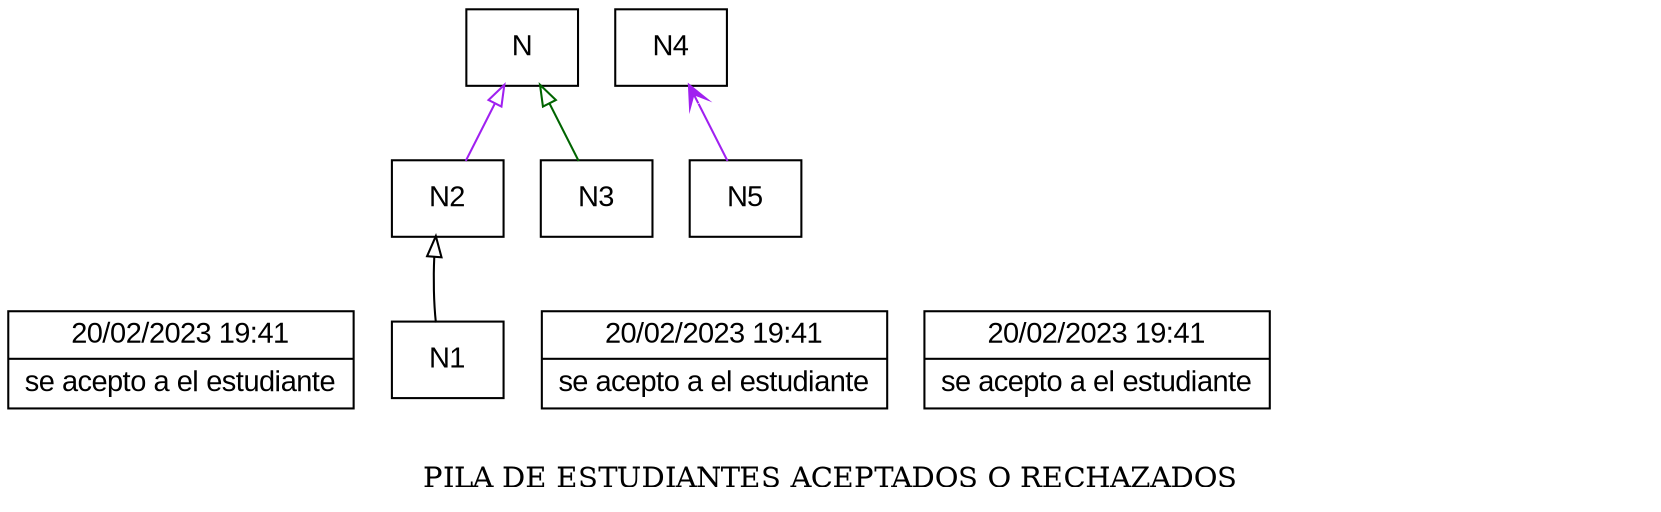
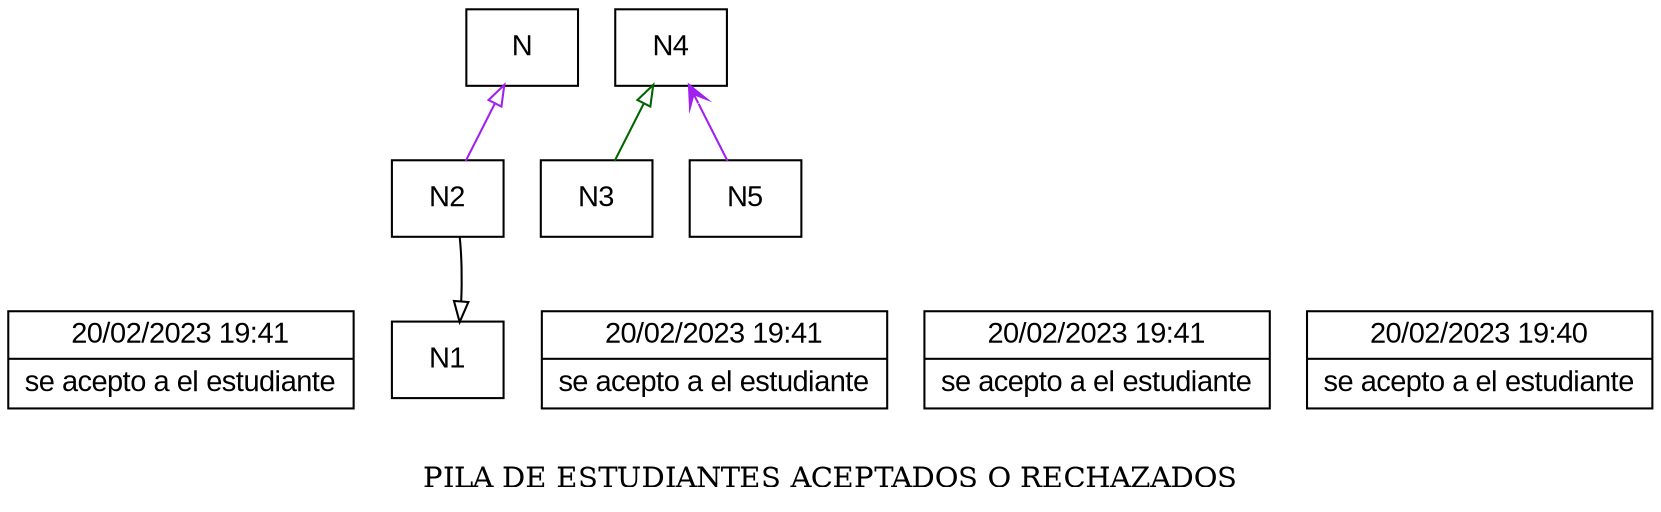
edge "N3" -> "N": now "N3" -> "N4"
edge "N1" -> "N2": reversed
node "20/02/2023 19:40": added
